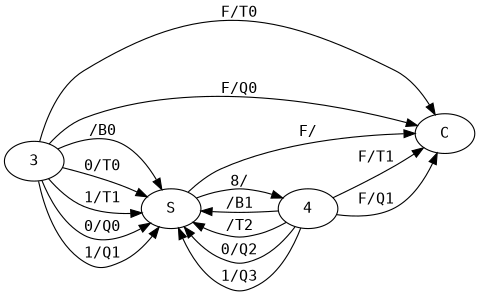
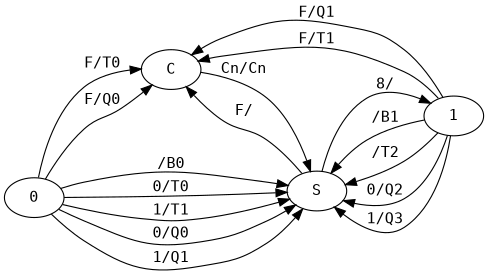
edge "C" -> "S": added, label "Cn/Cn"
node "3": label "3" -> "0"
node "4": label "4" -> "1"
